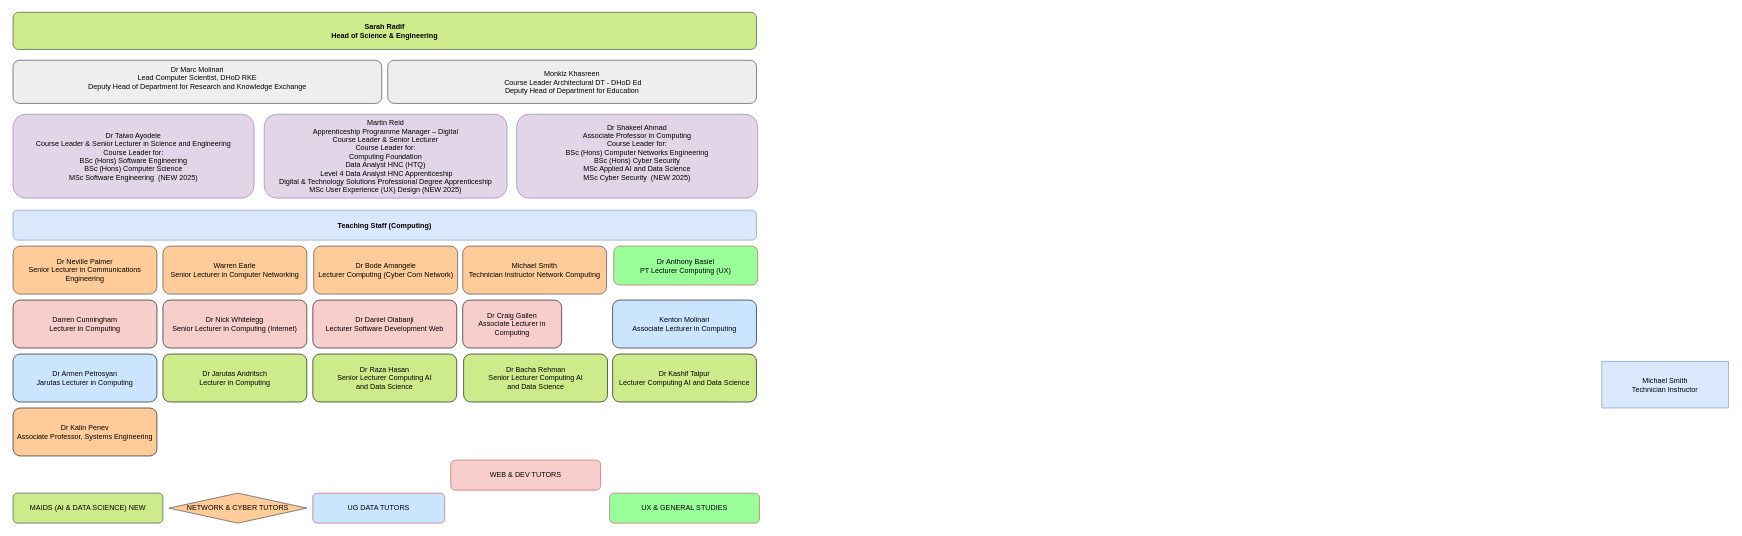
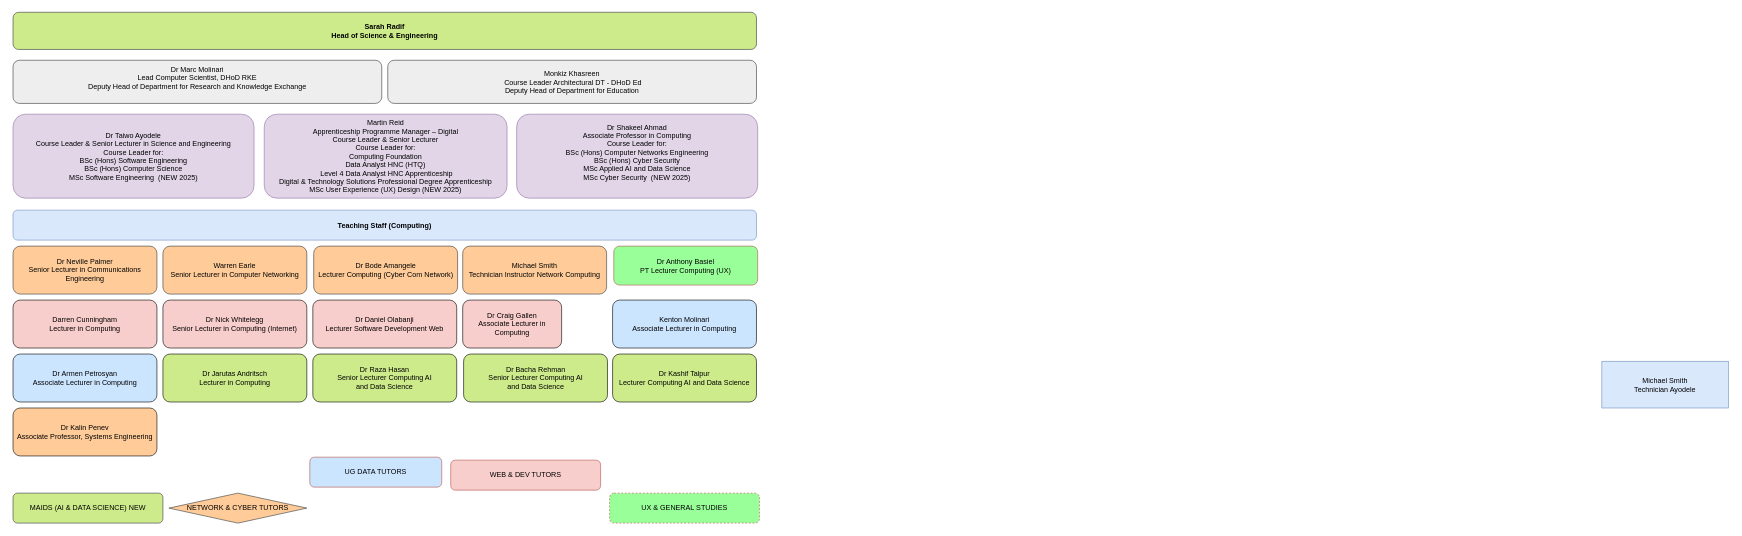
node "Dr Armen Petrosyan Jarutas Lecturer in Computing": label "Dr Armen Petrosyan Jarutas Lecturer in Computing" -> "Dr Armen Petrosyan Associate Lecturer in Computing"
node "Michael Smith Technician Instructor": label "Michael Smith Technician Instructor" -> "Michael Smith Technician Ayodele"
node "UG DATA TUTORS": moved (378, 509) -> (375, 473)
node "UX & GENERAL STUDIES": style solid -> dashed
